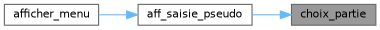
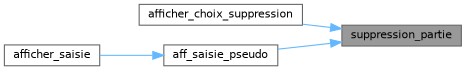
node "afficher_menu": label "afficher_menu" -> "afficher_saisie"
node "afficher_choix_suppression": added
node "choix_partie": label "choix_partie" -> "suppression_partie"
